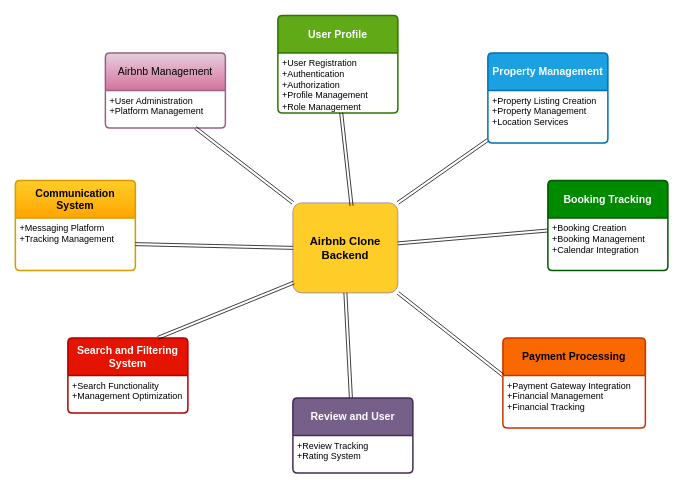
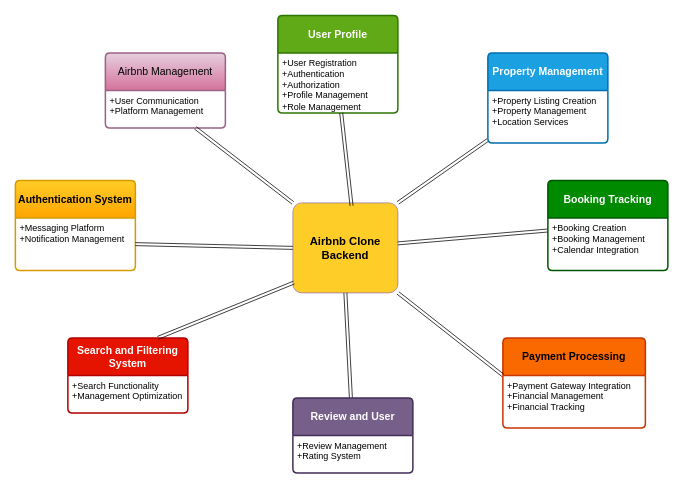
node "+User Administration +Platform Management": label "+User Administration +Platform Management" -> "+User Communication +Platform Management"
node "Communication System": label "Communication System" -> "Authentication System"
node "+Messaging Platform +Tracking Management": label "+Messaging Platform +Tracking Management" -> "+Messaging Platform +Notification Management"
node "+Review Tracking +Rating System": label "+Review Tracking +Rating System" -> "+Review Management +Rating System"
